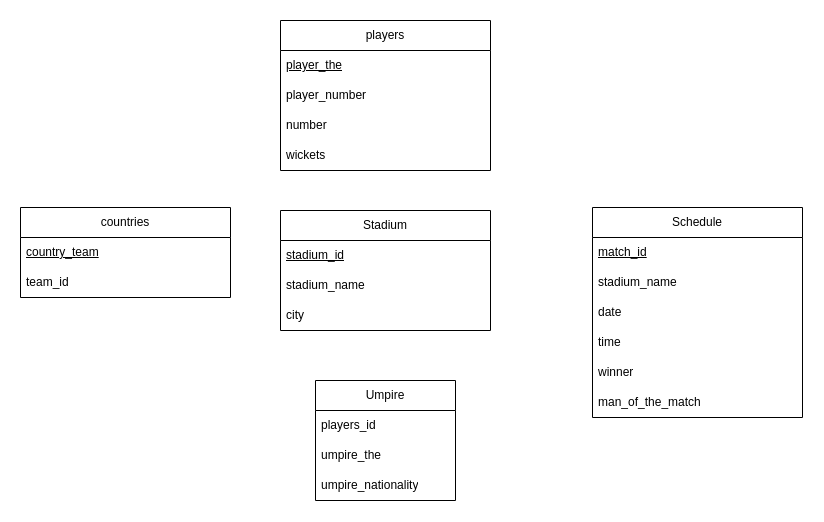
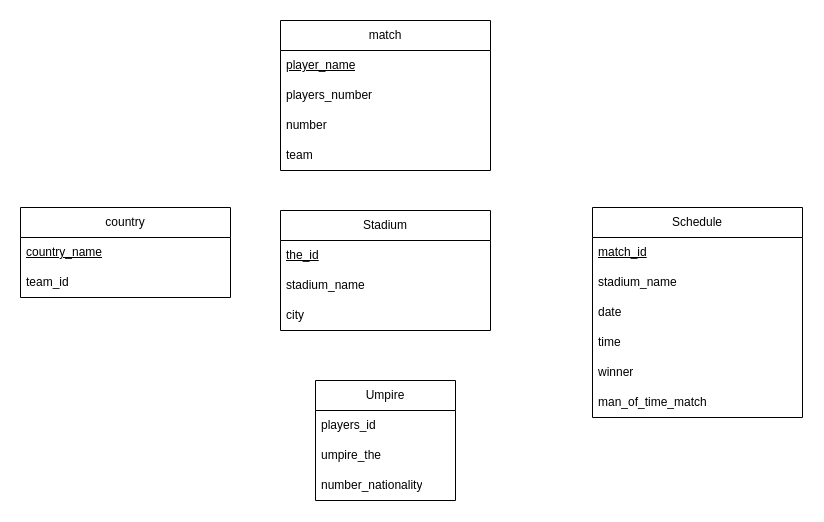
node "players": label "players" -> "match"
node "player_the": label "player_the" -> "player_name"
node "player_number": label "player_number" -> "players_number"
node "wickets": label "wickets" -> "team"
node "countries": label "countries" -> "country"
node "country_team": label "country_team" -> "country_name"
node "stadium_id": label "stadium_id" -> "the_id"
node "man_of_the_match": label "man_of_the_match" -> "man_of_time_match"
node "umpire_nationality": label "umpire_nationality" -> "number_nationality"
